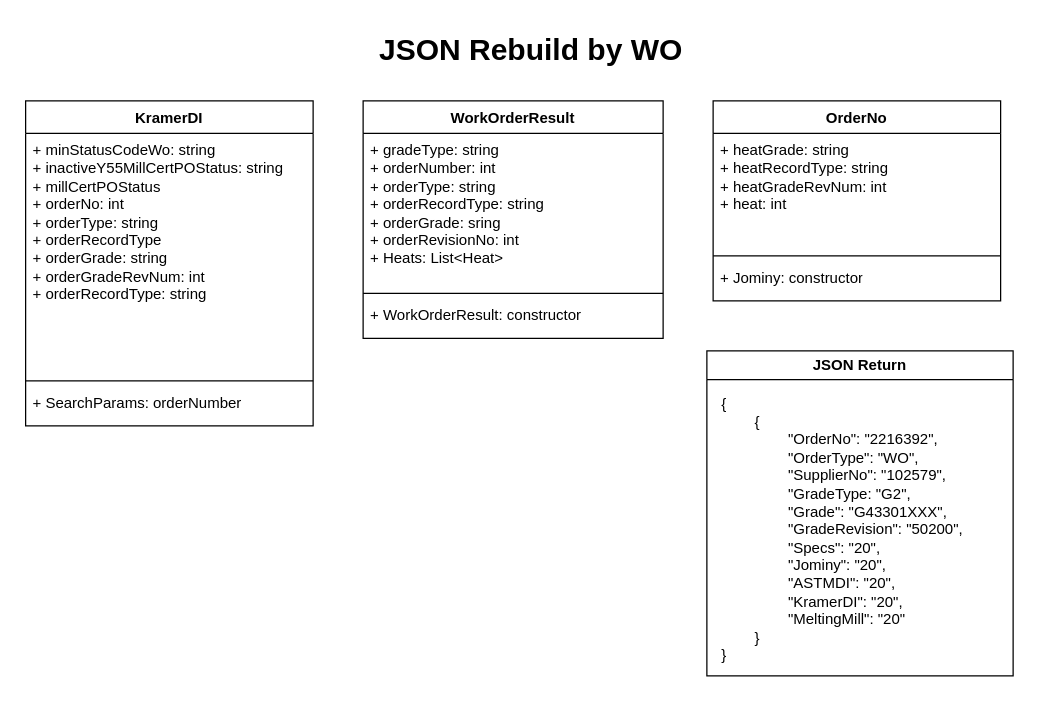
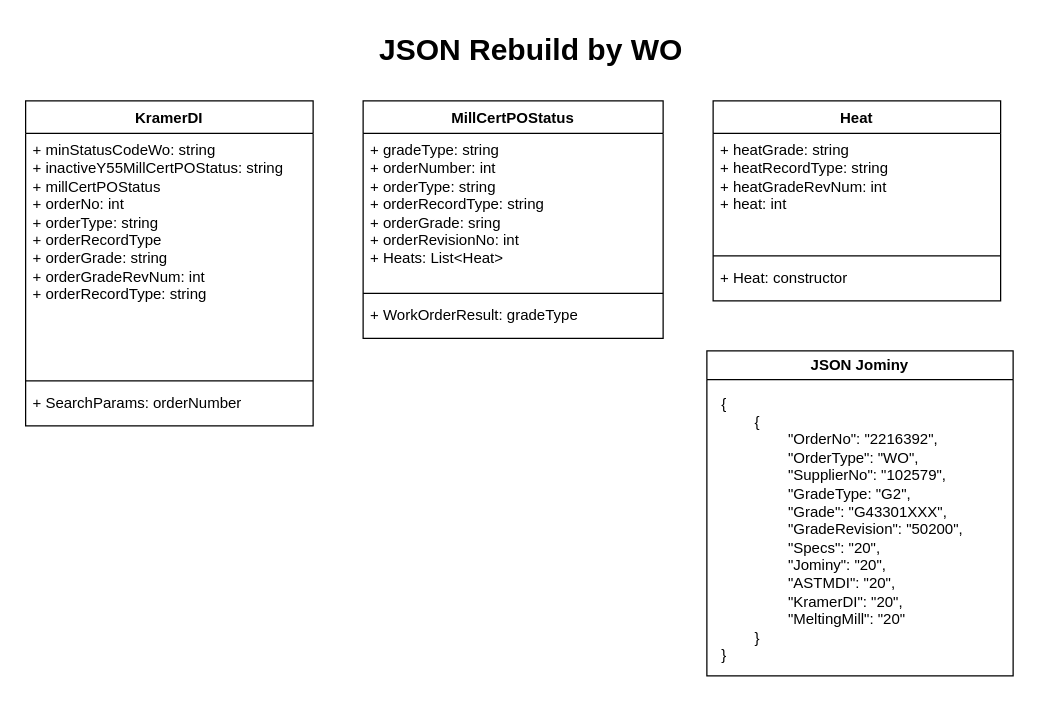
node "WorkOrderResult": label "WorkOrderResult" -> "MillCertPOStatus"
node "OrderNo": label "OrderNo" -> "Heat"
node "+ Jominy: constructor": label "+ Jominy: constructor" -> "+ Heat: constructor"
node "+ WorkOrderResult: constructor": label "+ WorkOrderResult: constructor" -> "+ WorkOrderResult: gradeType"
node "JSON Return": label "JSON Return" -> "JSON Jominy"
